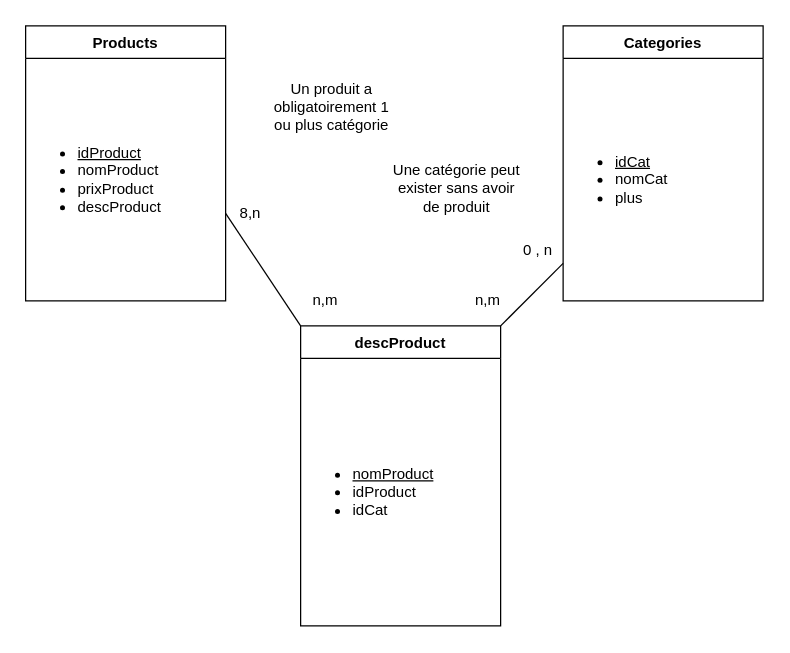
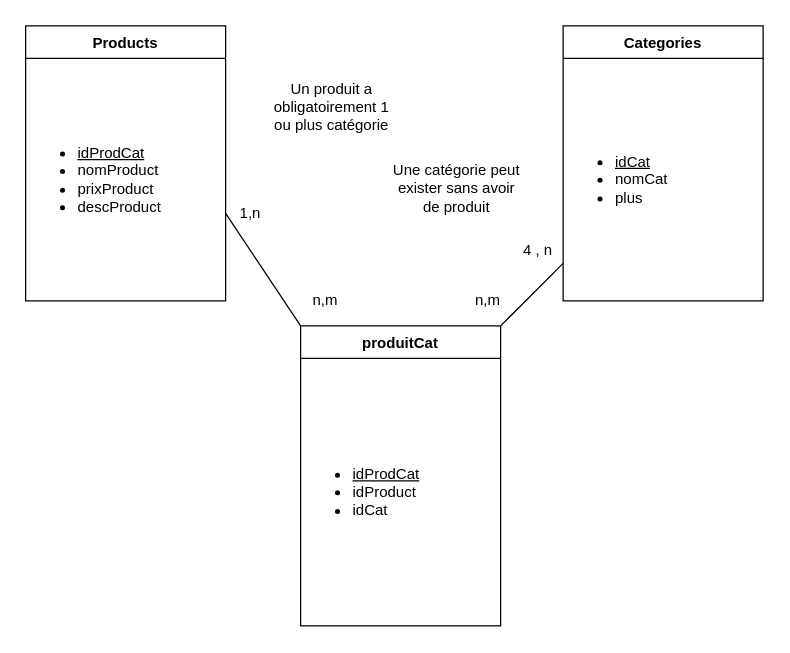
node "idProduct nomProduct prixProduct descProduct": label "idProduct nomProduct prixProduct descProduct" -> "idProdCat nomProduct prixProduct descProduct"
node "8,n": label "8,n" -> "1,n"
node "0 , n": label "0 , n" -> "4 , n"
node "descProduct": label "descProduct" -> "produitCat"
node "nomProduct idProduct idCat": label "nomProduct idProduct idCat" -> "idProdCat idProduct idCat"
